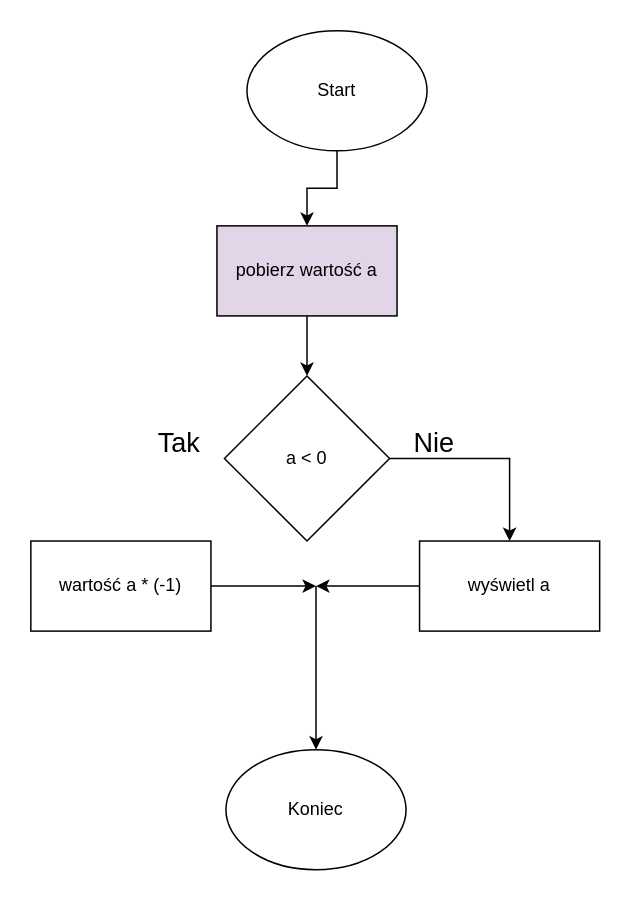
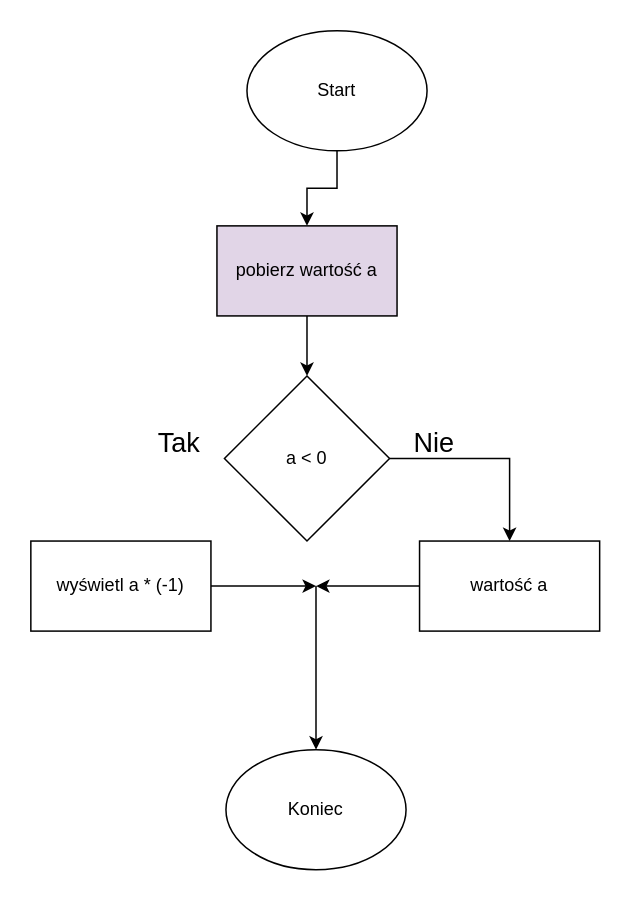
node "wartość a * (-1)": label "wartość a * (-1)" -> "wyświetl a * (-1)"
node "wyświetl a": label "wyświetl a" -> "wartość a"
